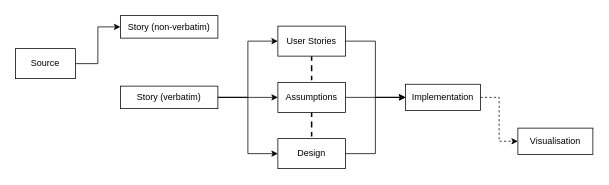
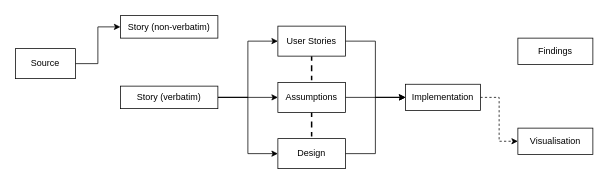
node "Findings": added
